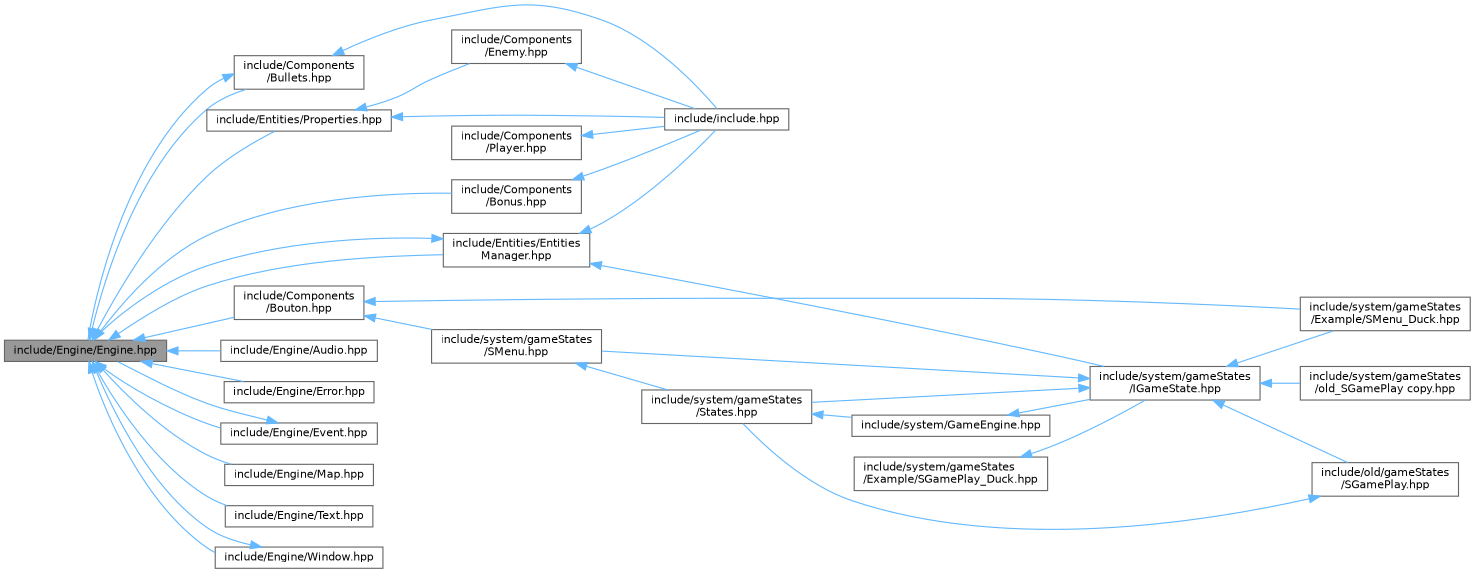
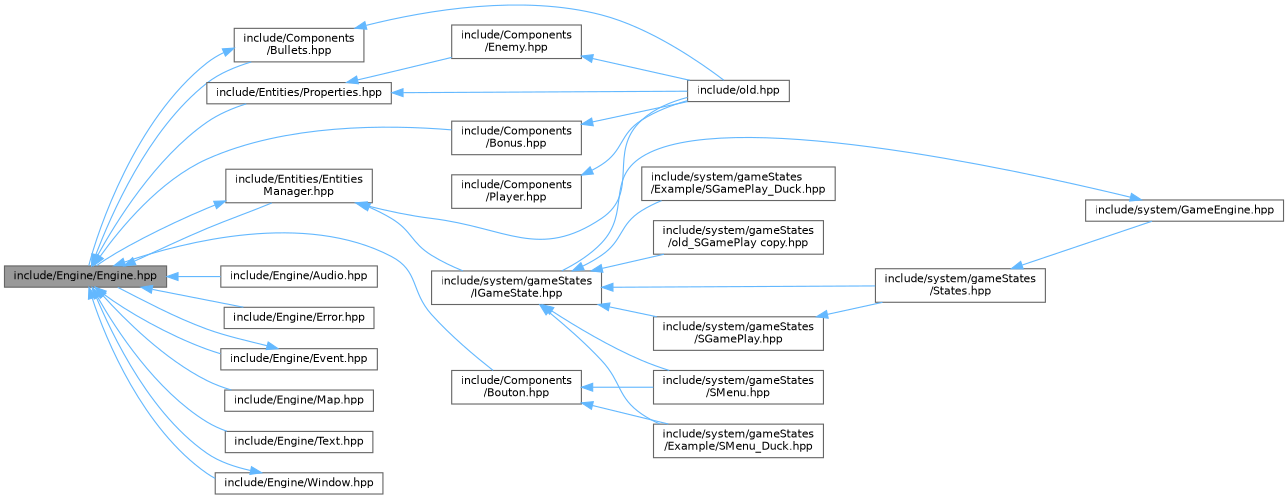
node "include/include.hpp": label "include/include.hpp" -> "include/old.hpp"
edge "include/system/gameStates /States.hpp" -> "include/system/gameStates /SMenu.hpp": removed
edge "include/system/gameStates /IGameState.hpp" -> "include/system/gameStates /Example/SGamePlay_Duck.hpp": reversed
node "include/old/gameStates /SGamePlay.hpp": label "include/old/gameStates /SGamePlay.hpp" -> "include/system/gameStates /SGamePlay.hpp"
